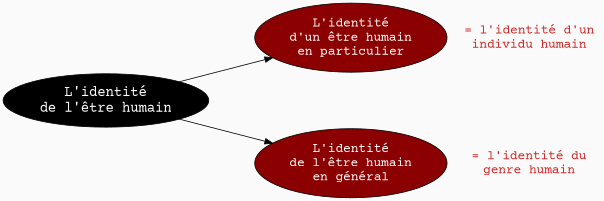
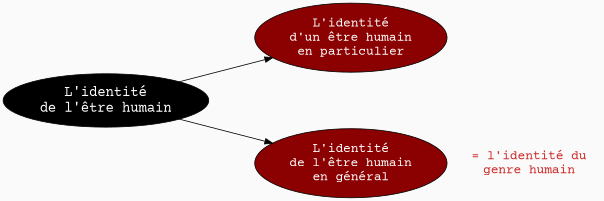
node "= l'identité d'un individu humain": removed
